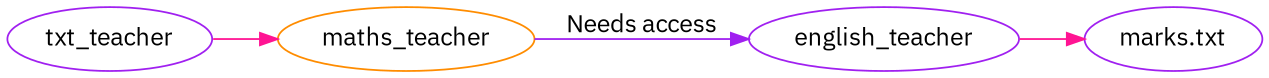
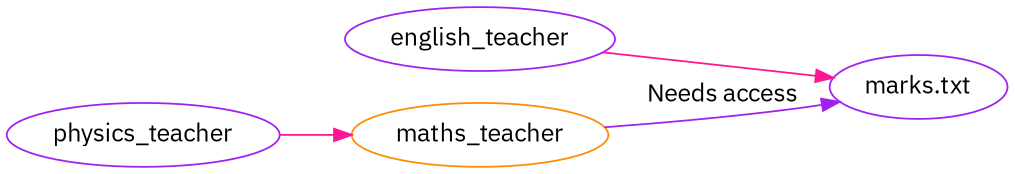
node "txt_teacher": label "txt_teacher" -> "physics_teacher"
edge "maths_teacher" -> "english_teacher": now "maths_teacher" -> "marks.txt"
